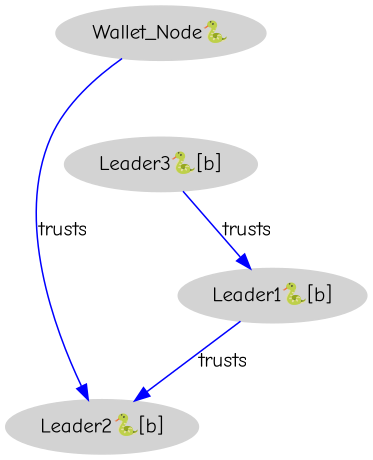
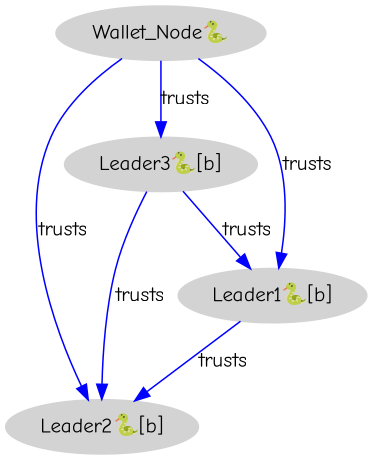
edge "Wallet_Node🐍" -> "Leader3🐍[b]": added, label "trusts"
edge "Wallet_Node🐍" -> "Leader1🐍[b]": added, label "trusts"
edge "Leader3🐍[b]" -> "Leader2🐍[b]": added, label "trusts"
